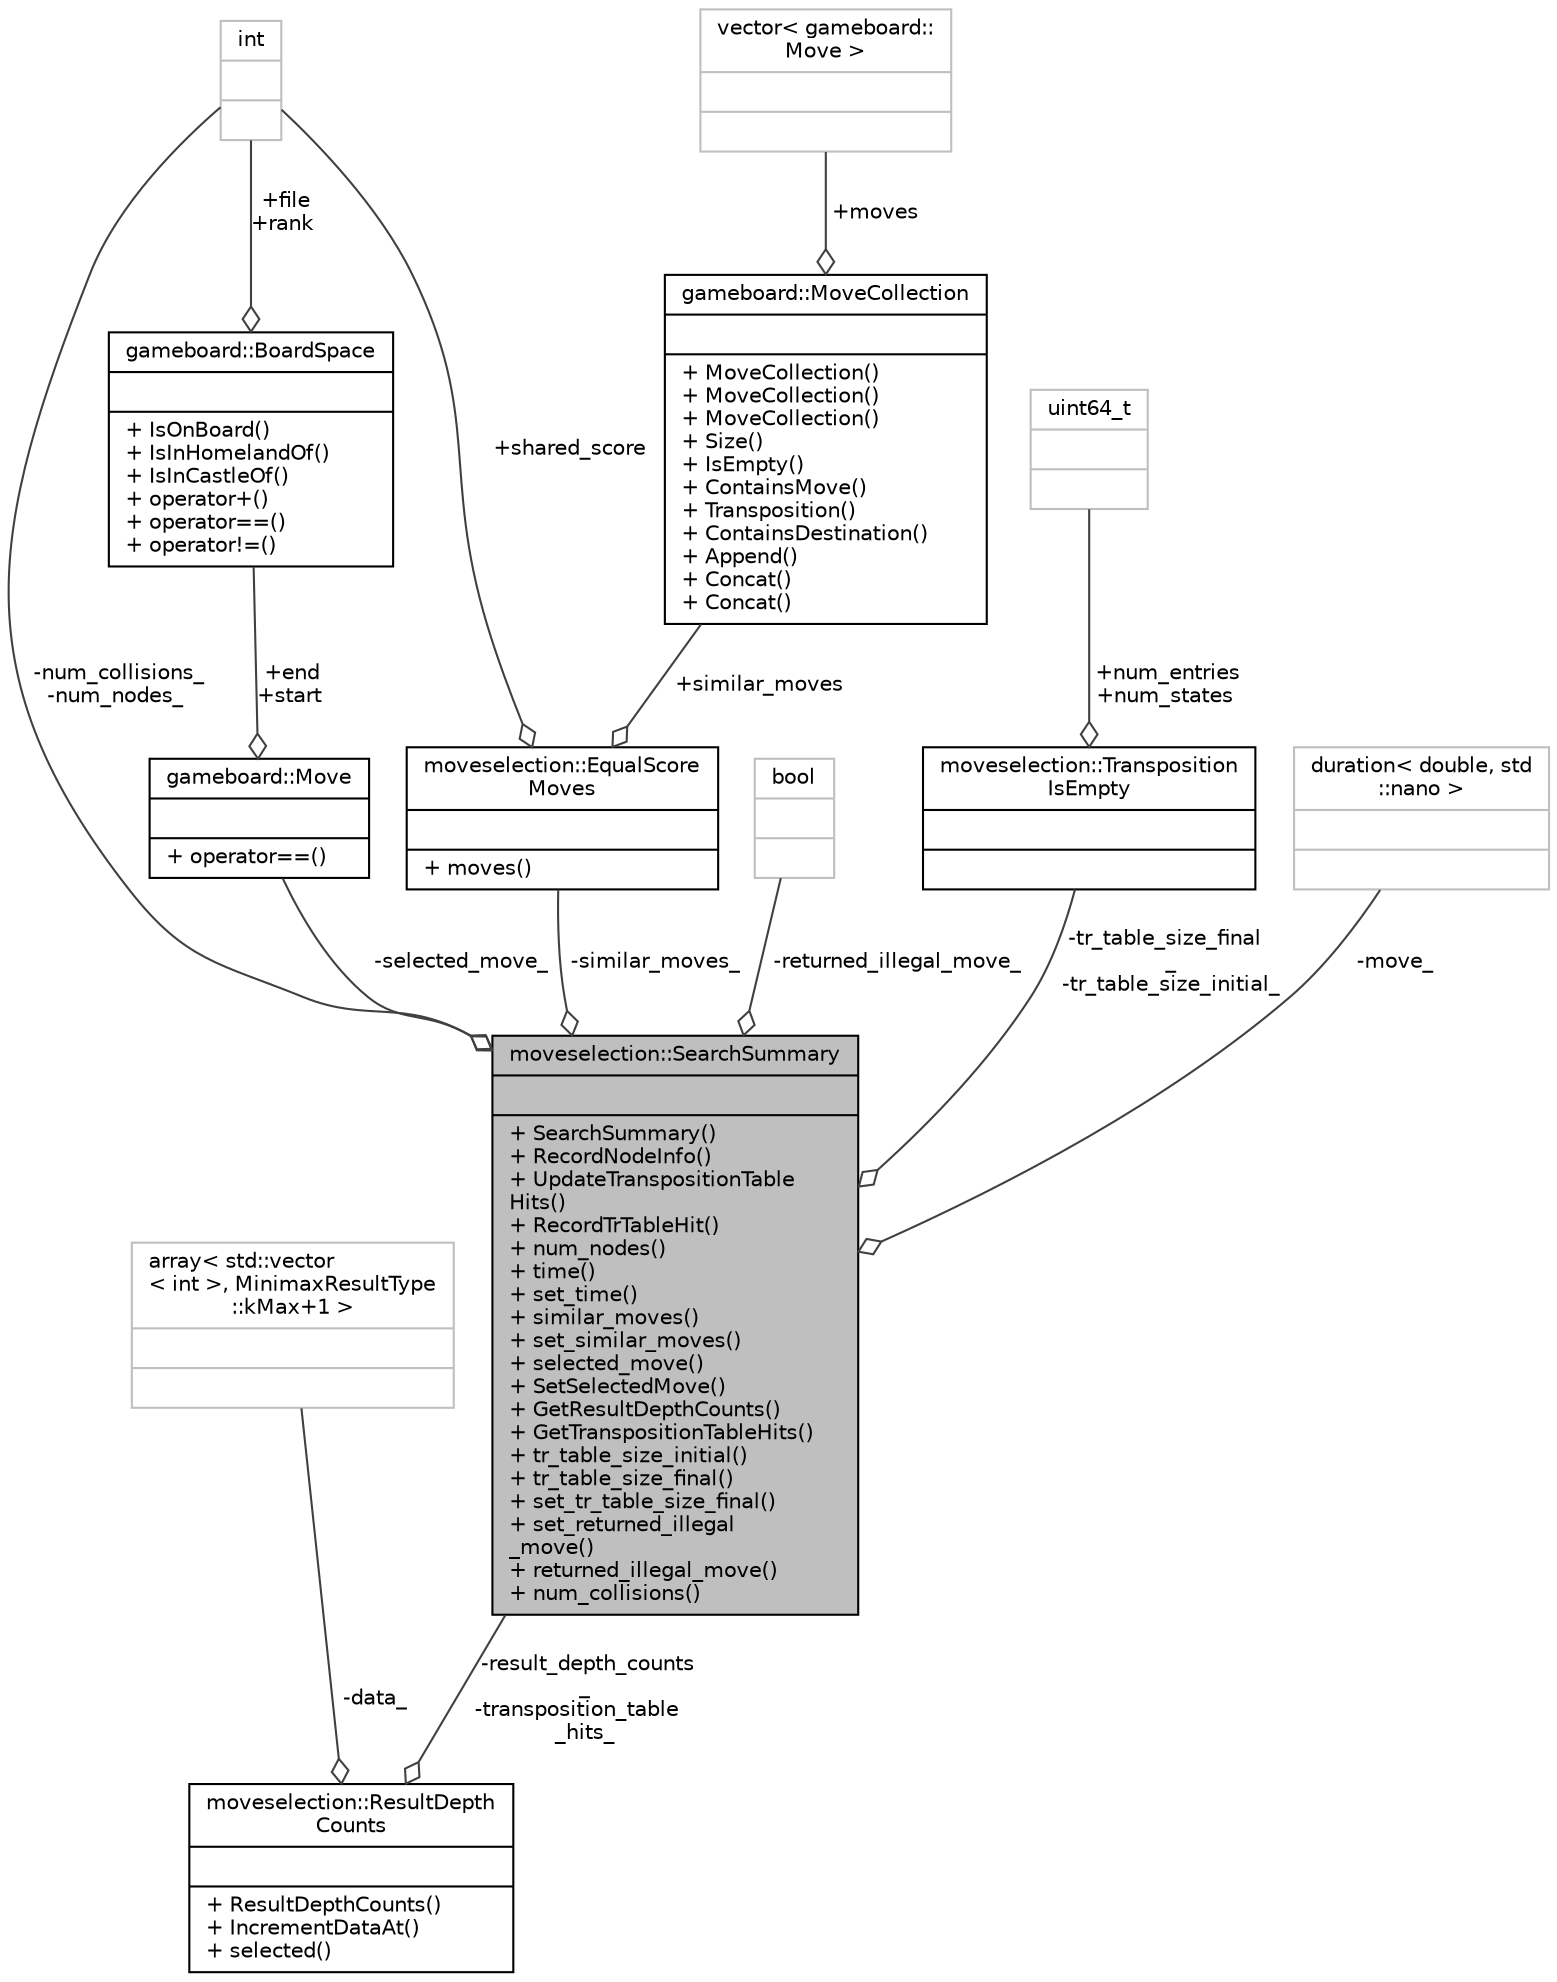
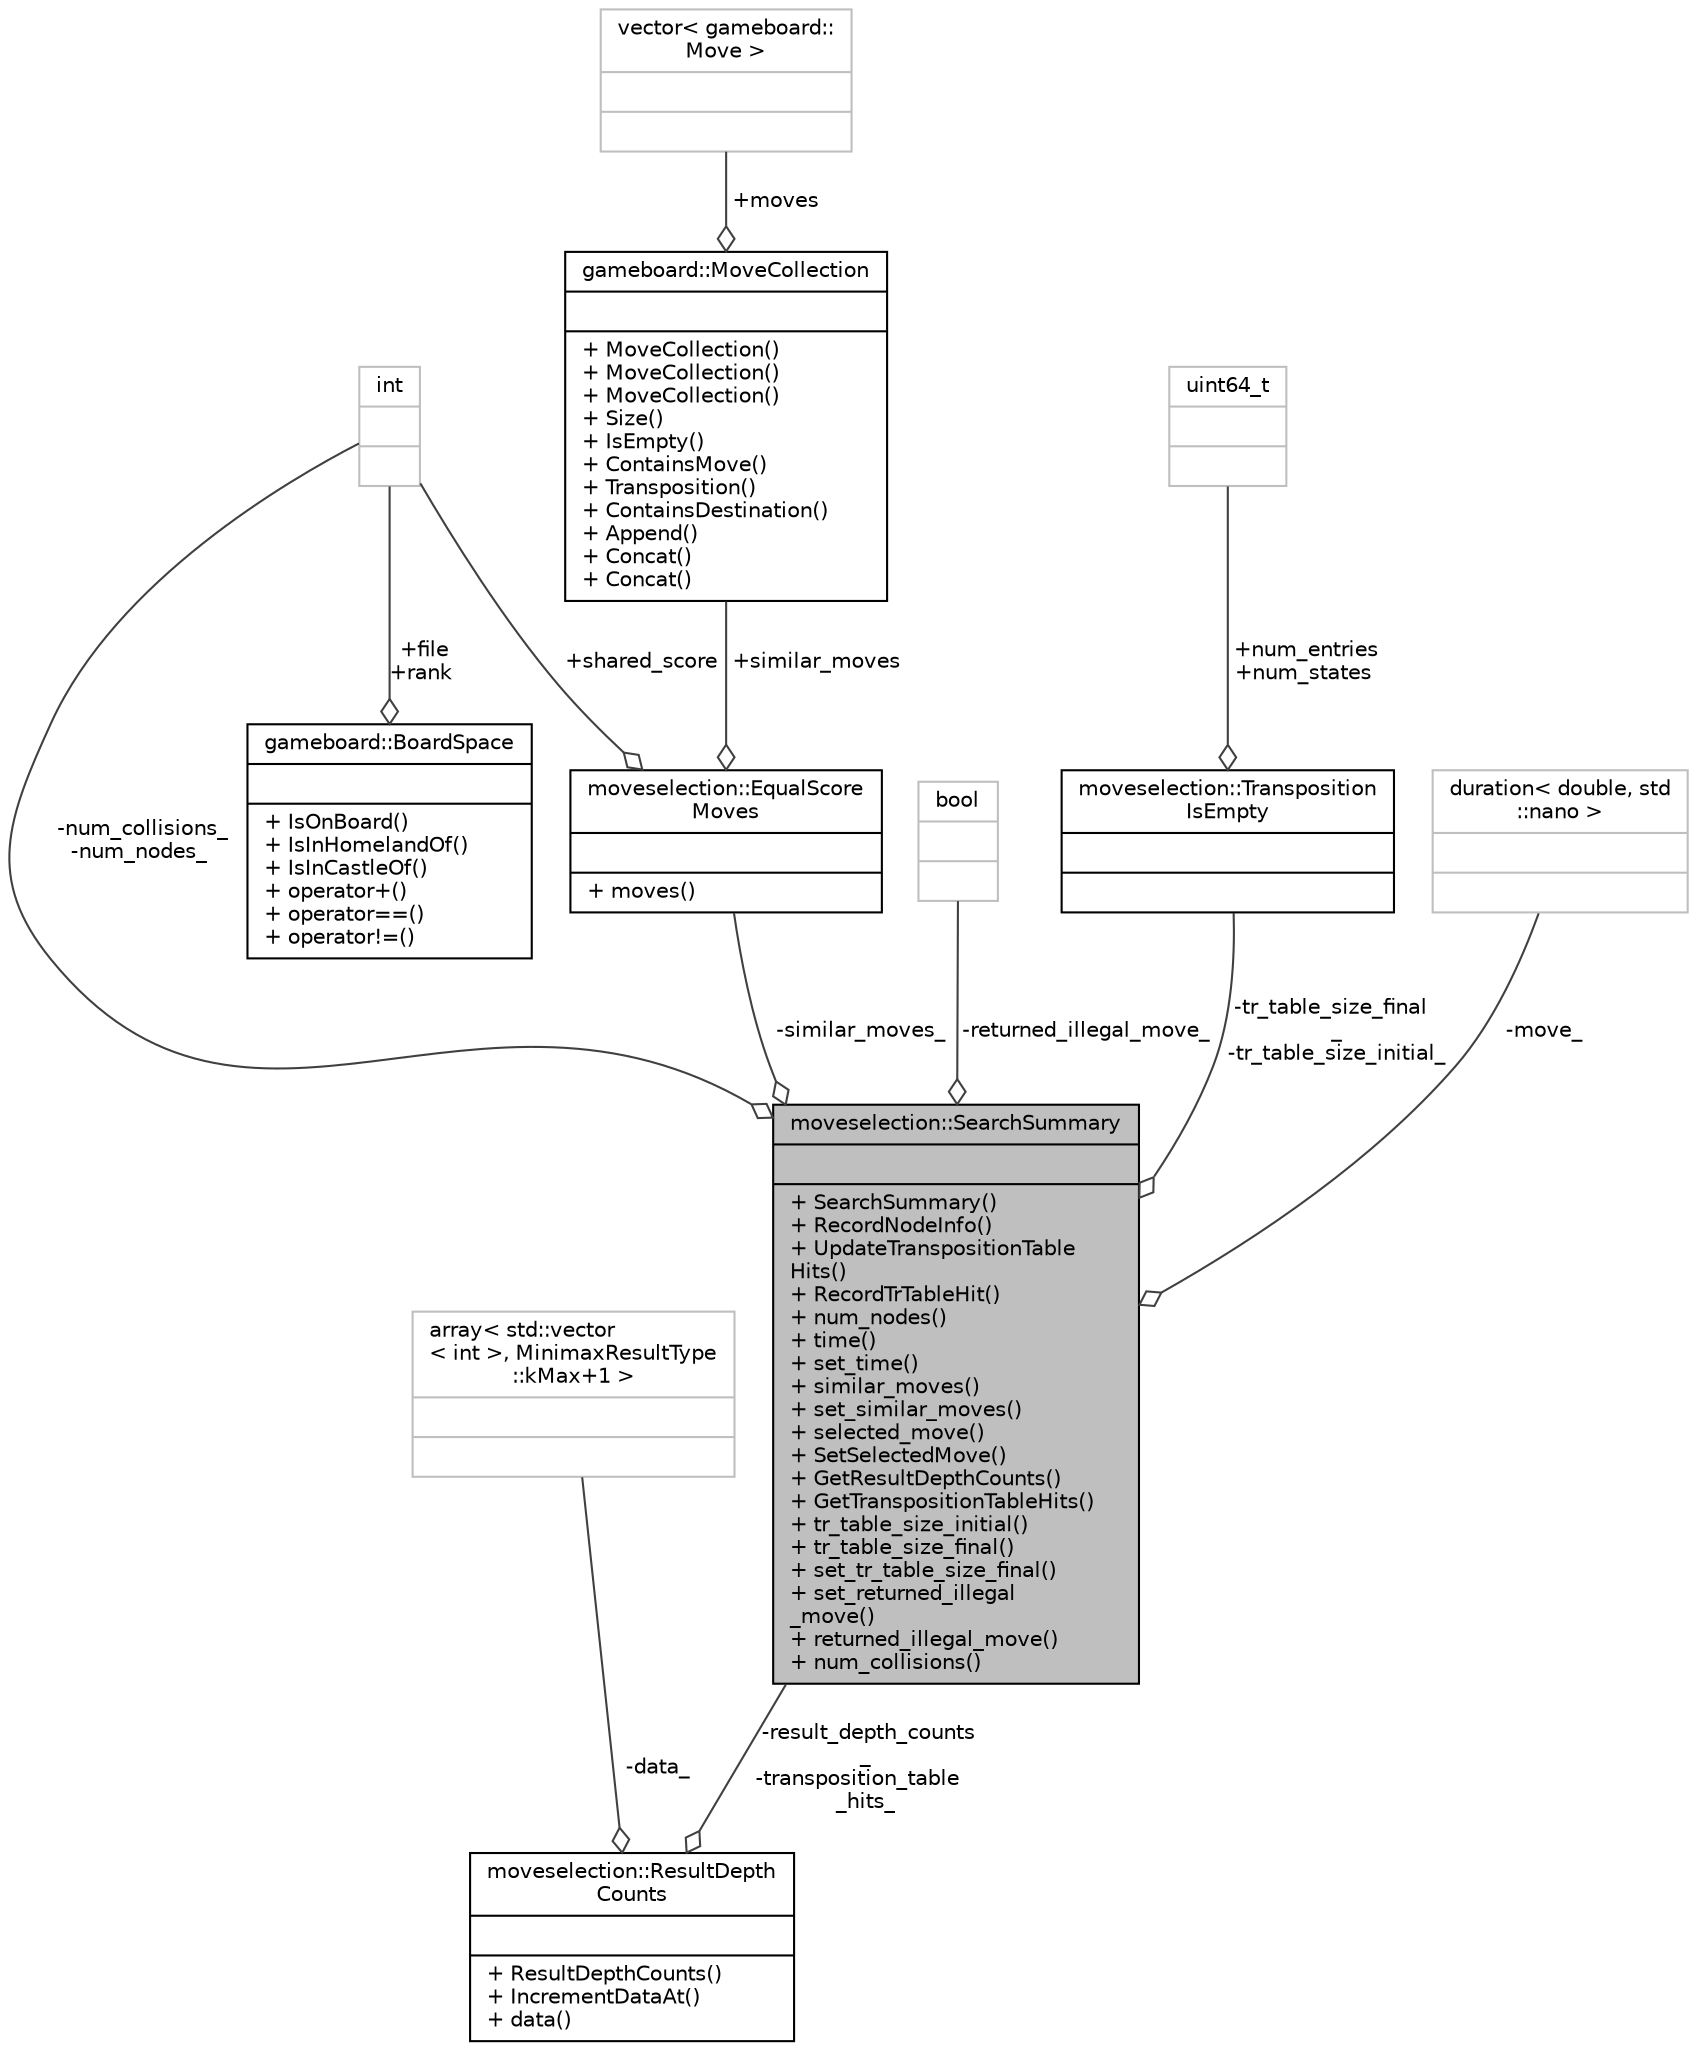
node "gameboard::Move": removed
node "moveselection::ResultDepth": text "+ selected()" -> "+ data()"
